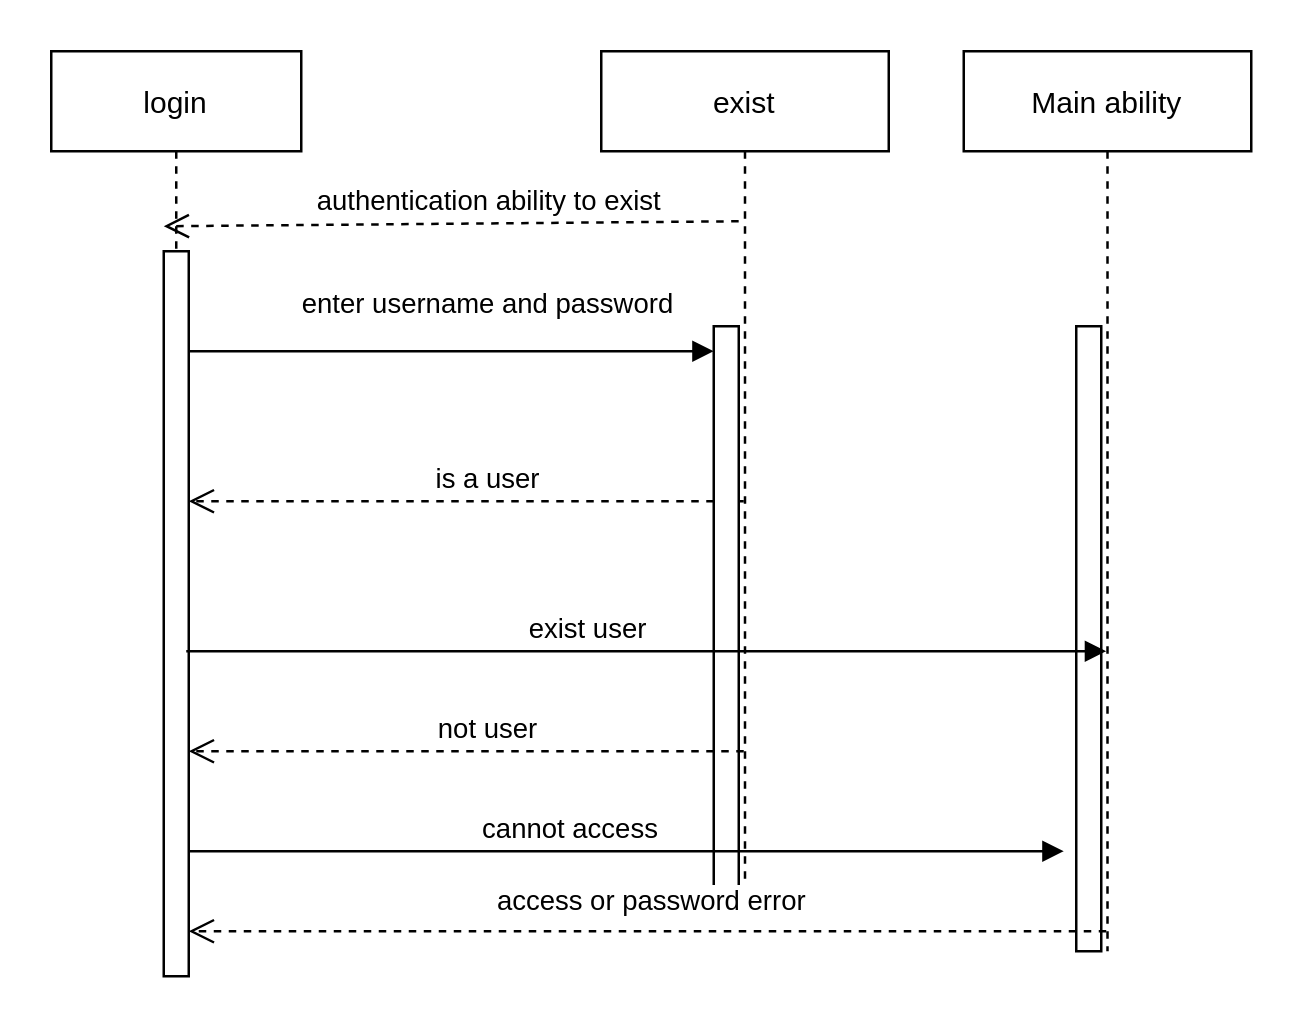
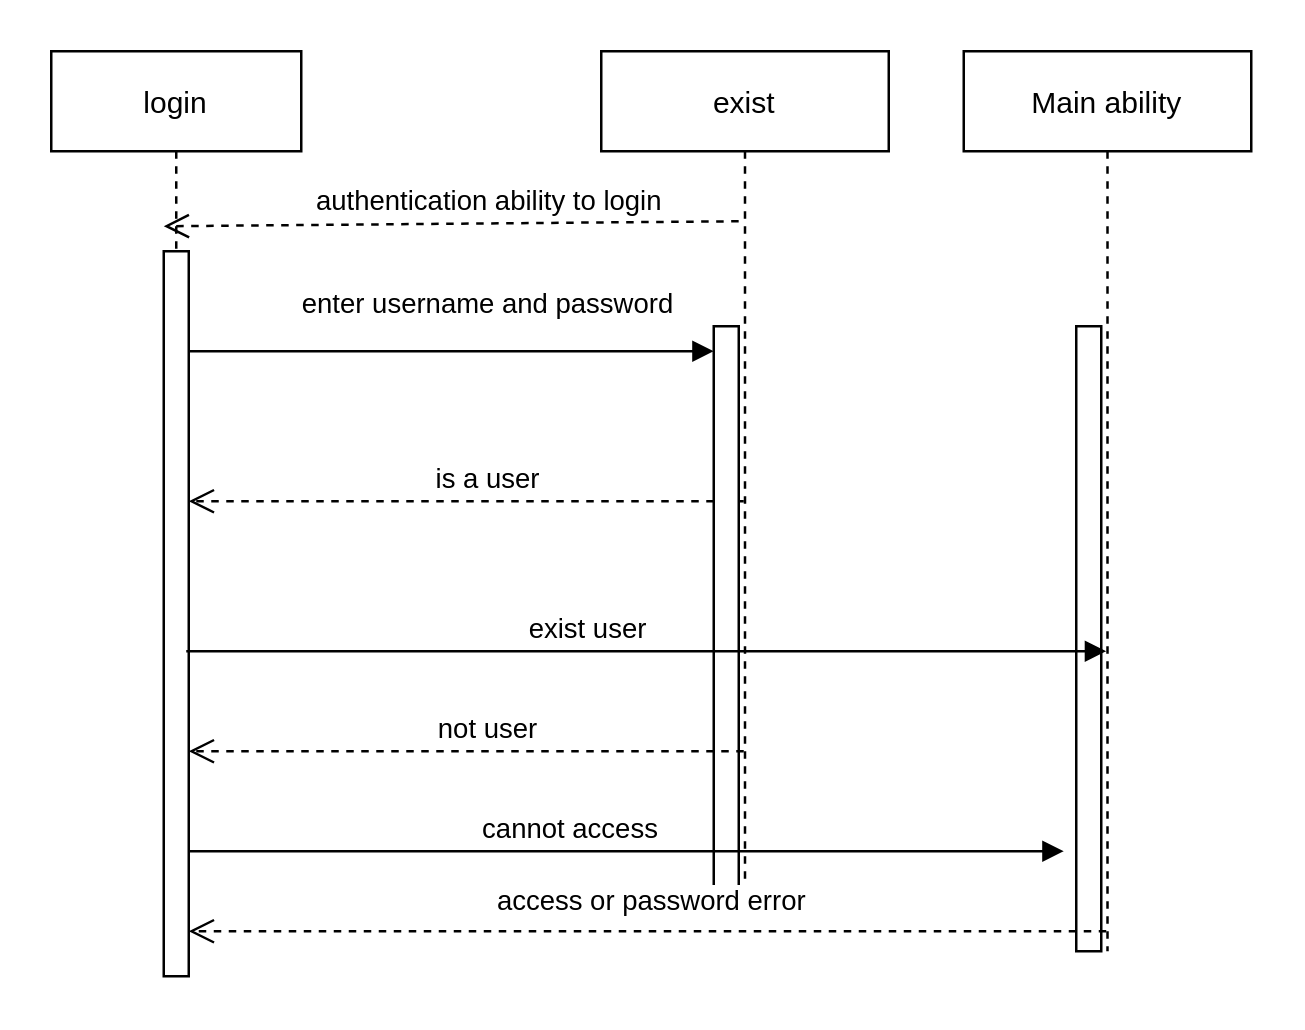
node "authentication ability to exist": label "authentication ability to exist" -> "authentication ability to login"
